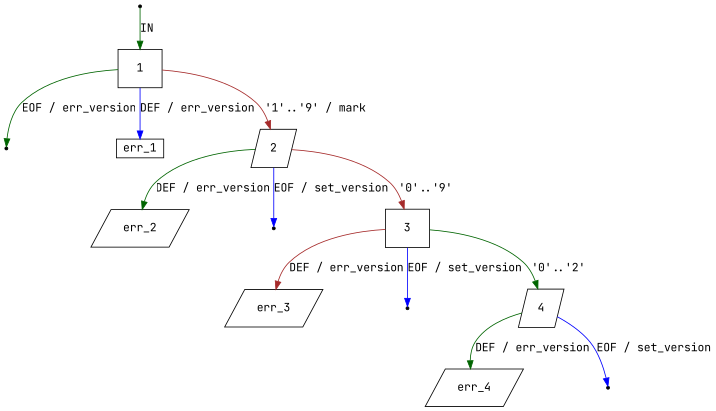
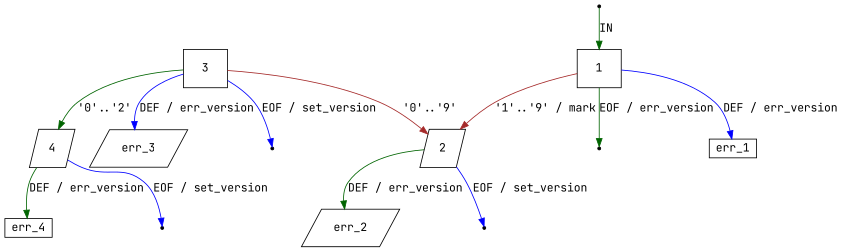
edge "2" -> "3": reversed
edge "3" -> "err_3": color brown -> blue
node "err_4": shape parallelogram -> box
